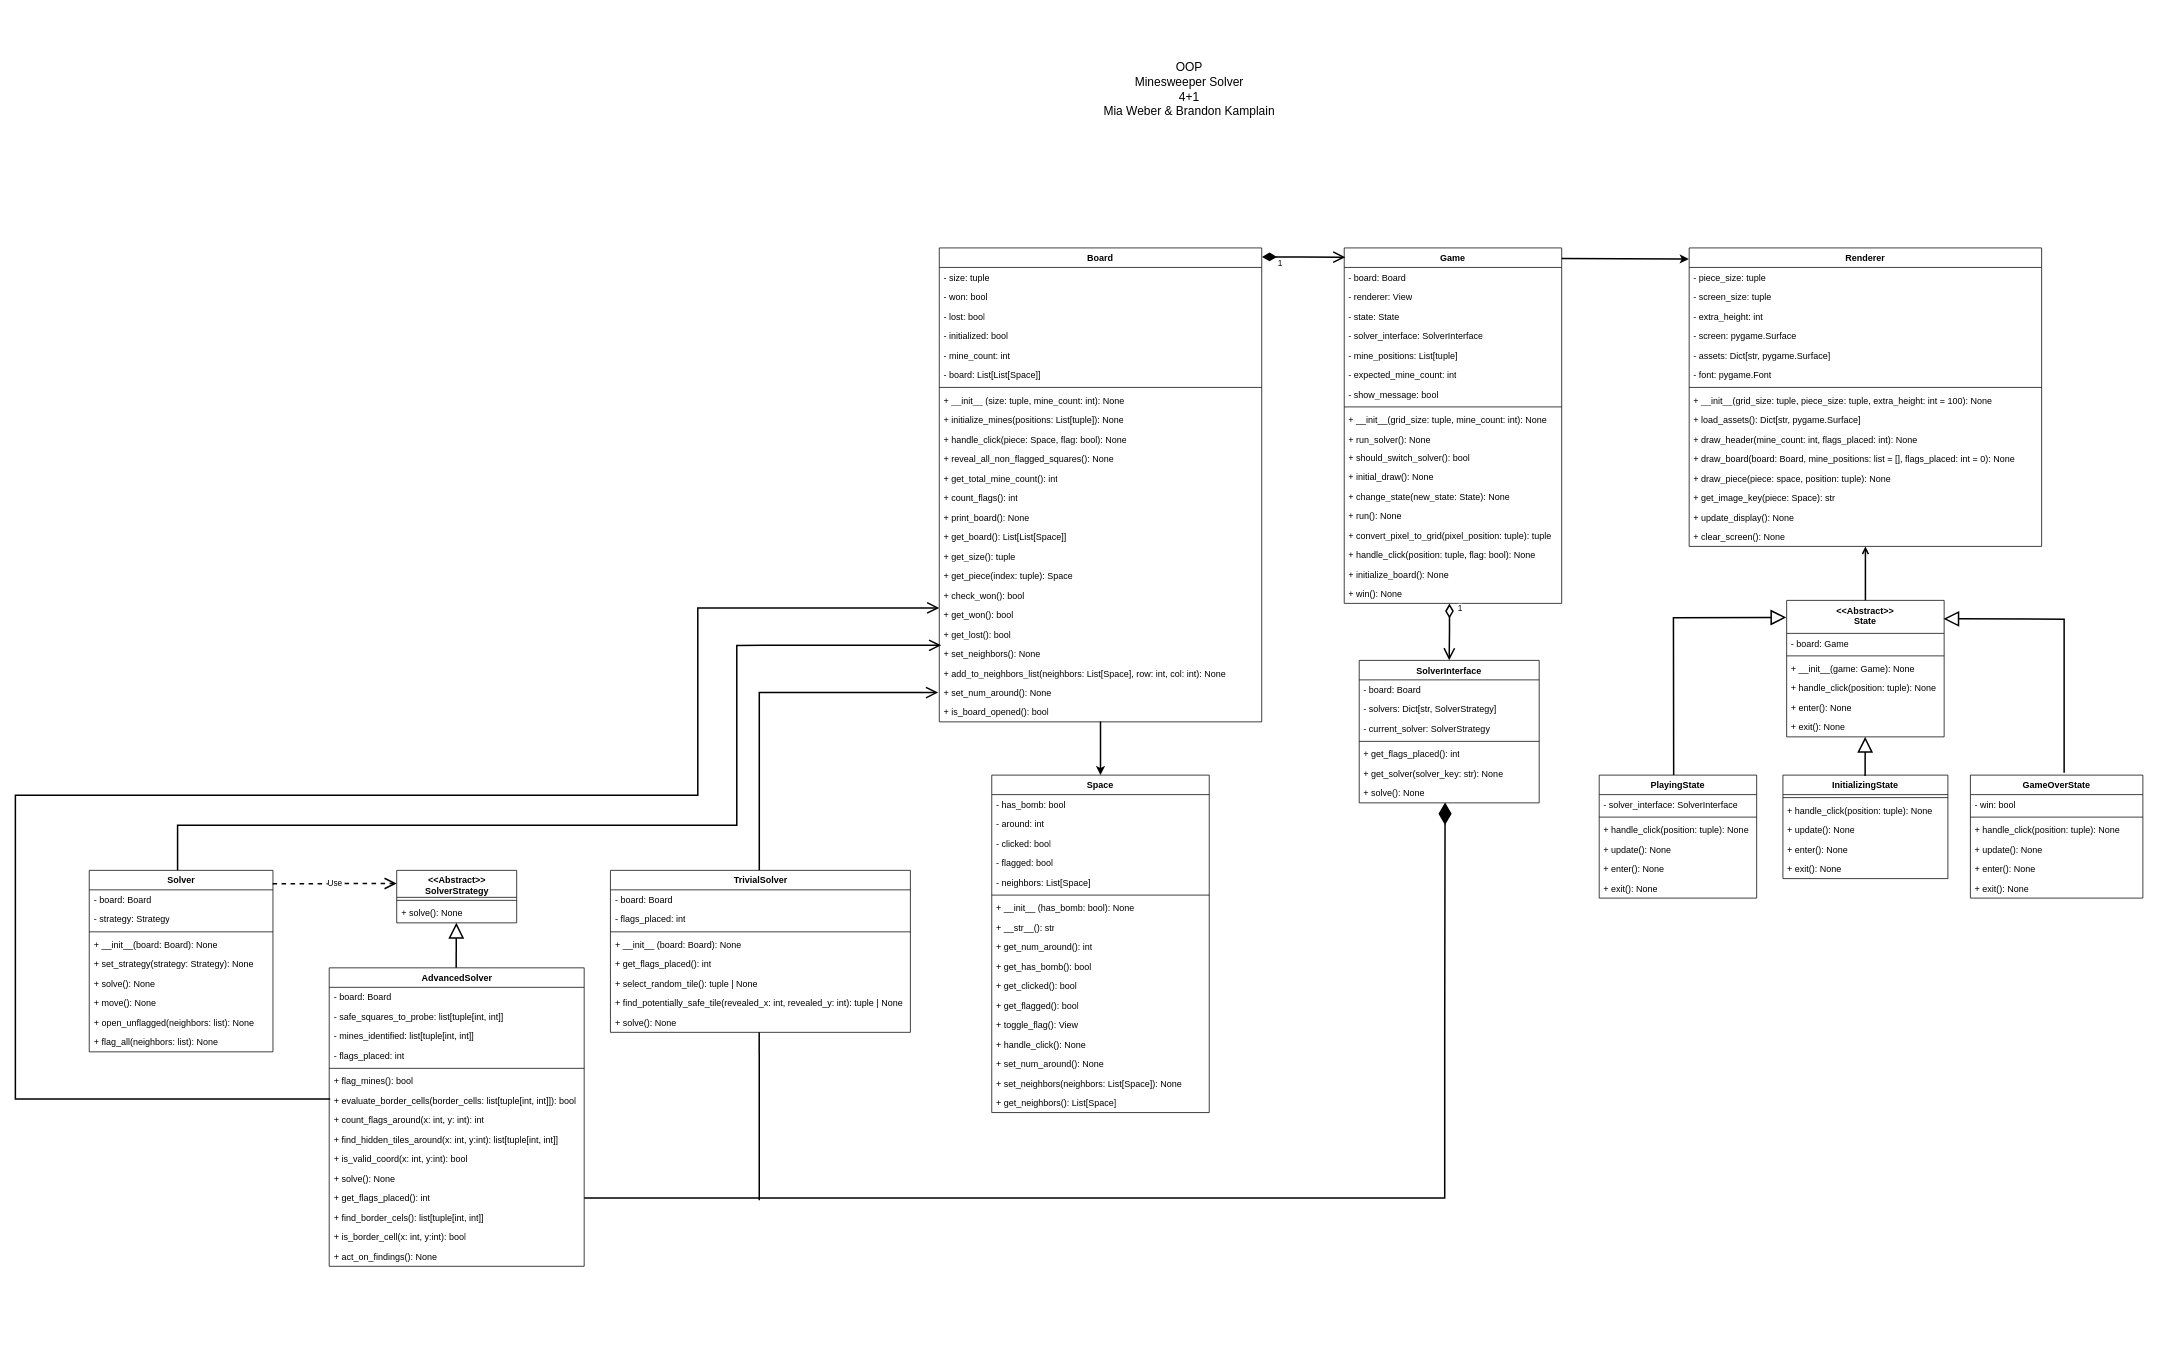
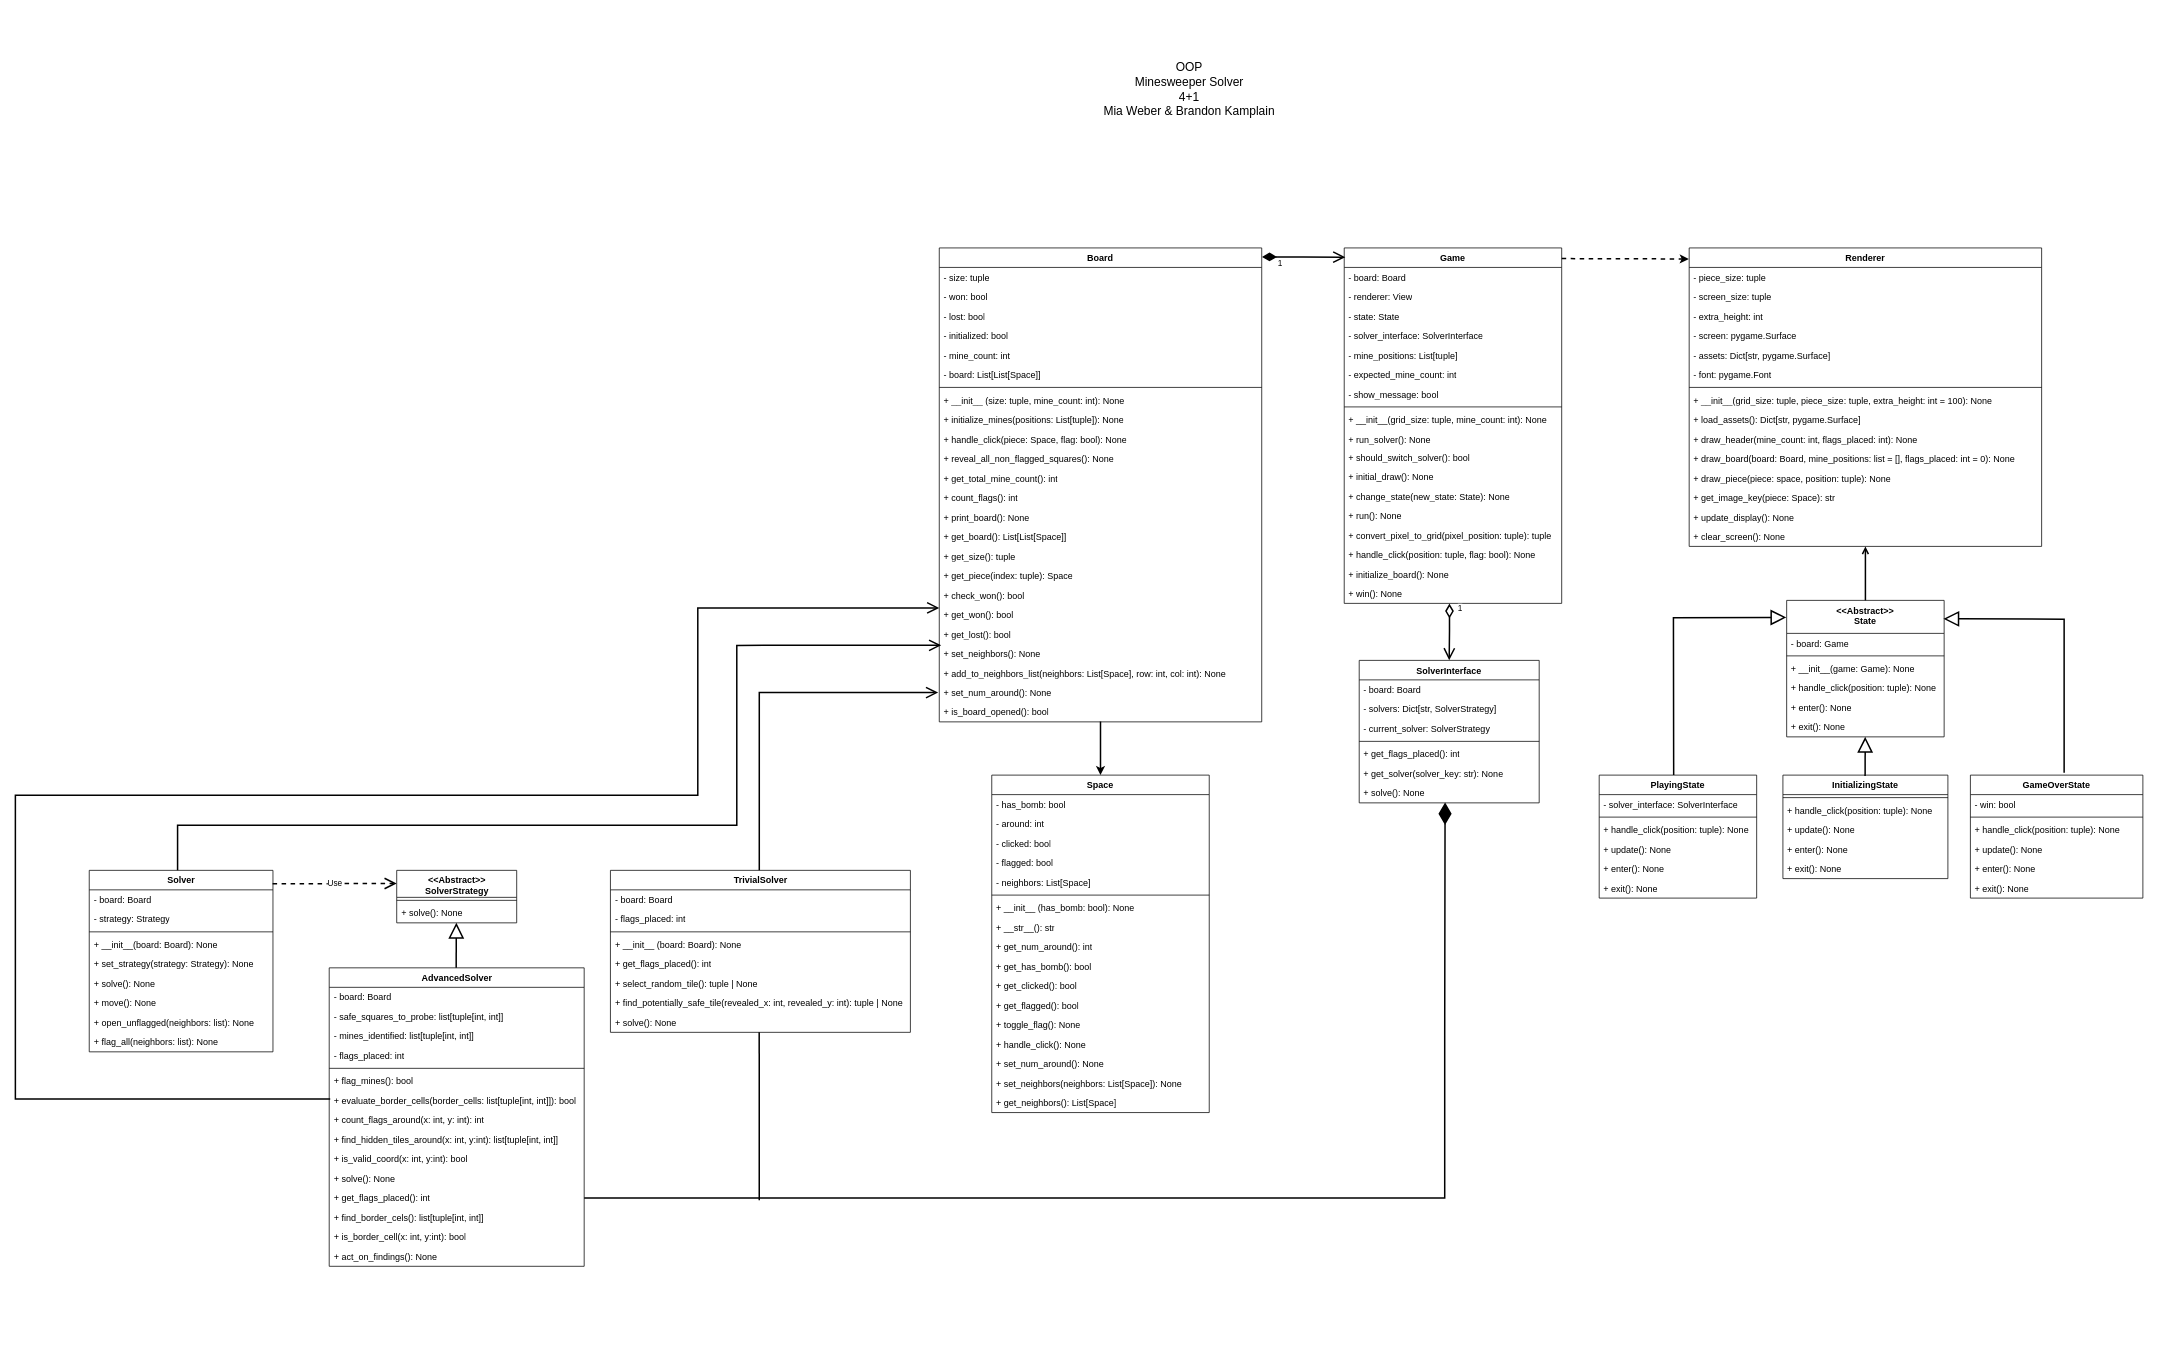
edge "Game" -> "Renderer": style solid -> dashed
node "+ toggle_flag(): View": label "+ toggle_flag(): View" -> "+ toggle_flag(): None"
